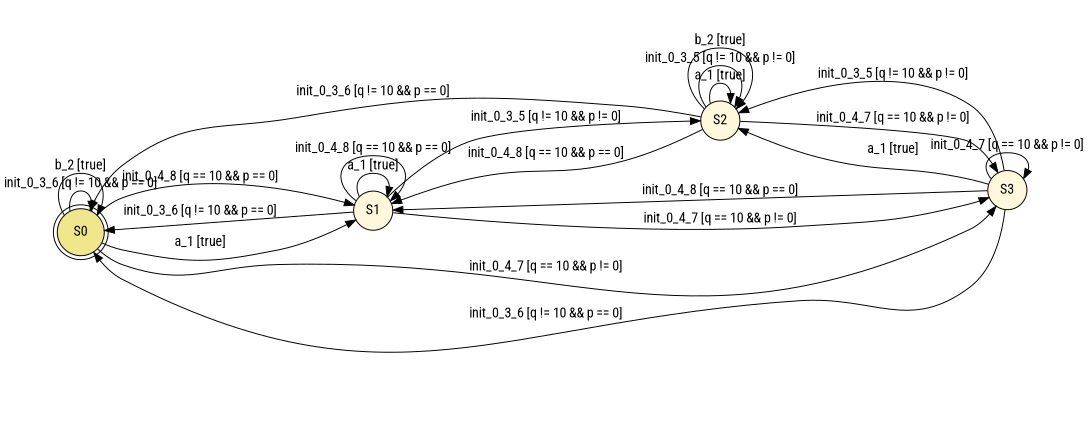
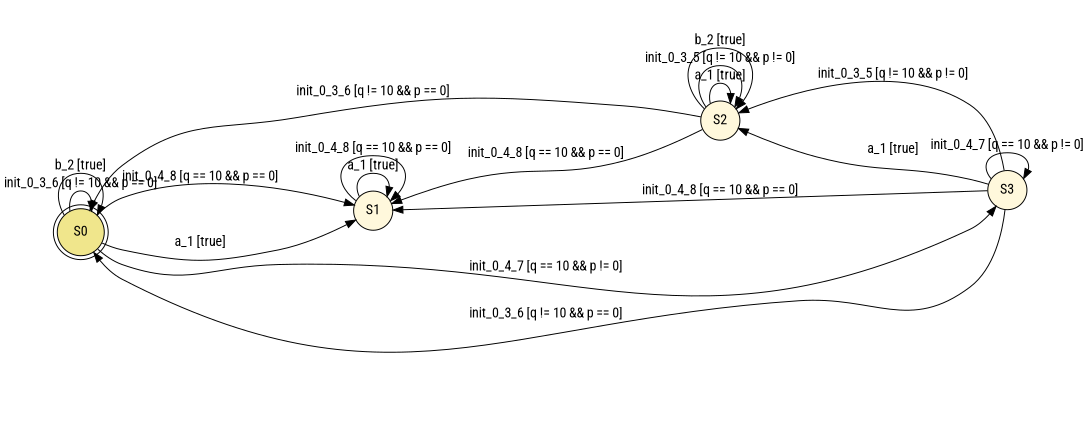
edge "S2" -> "S3": removed, label "init_0_4_7 [q == 10 && p != 0]"
edge "S1" -> "S2": removed, label "init_0_3_5 [q != 10 && p != 0]"
edge "S1" -> "S0": removed, label "init_0_3_6 [q != 10 && p == 0]"
edge "S1" -> "S3": removed, label "init_0_4_7 [q == 10 && p != 0]"
